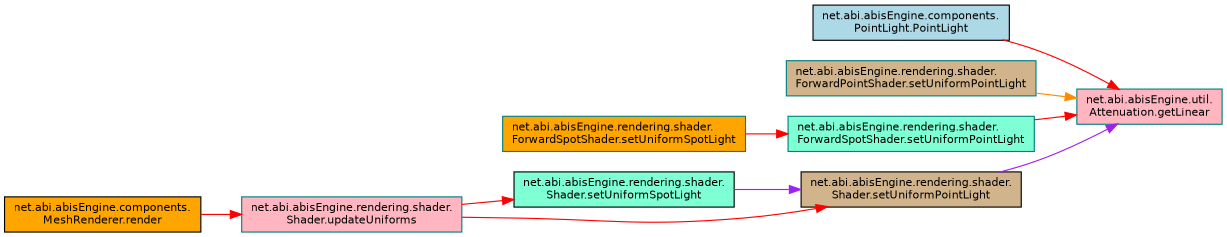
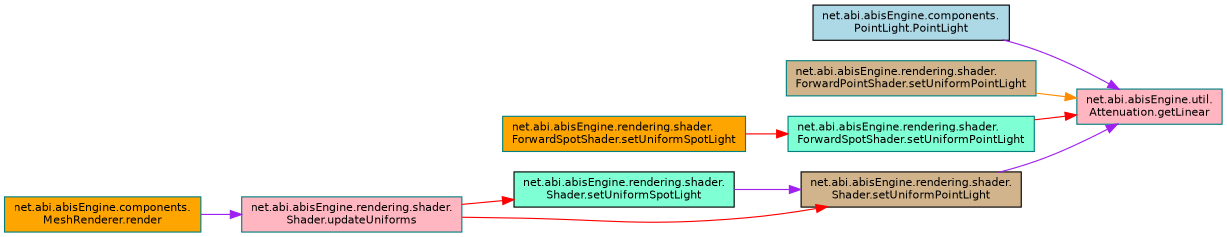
edge "net.abi.abisEngine.components. PointLight.PointLight" -> "net.abi.abisEngine.util. Attenuation.getLinear": color red -> purple
node "net.abi.abisEngine.components. MeshRenderer.render": color black -> teal
edge "net.abi.abisEngine.components. MeshRenderer.render" -> "net.abi.abisEngine.rendering.shader. Shader.updateUniforms": color red -> purple
